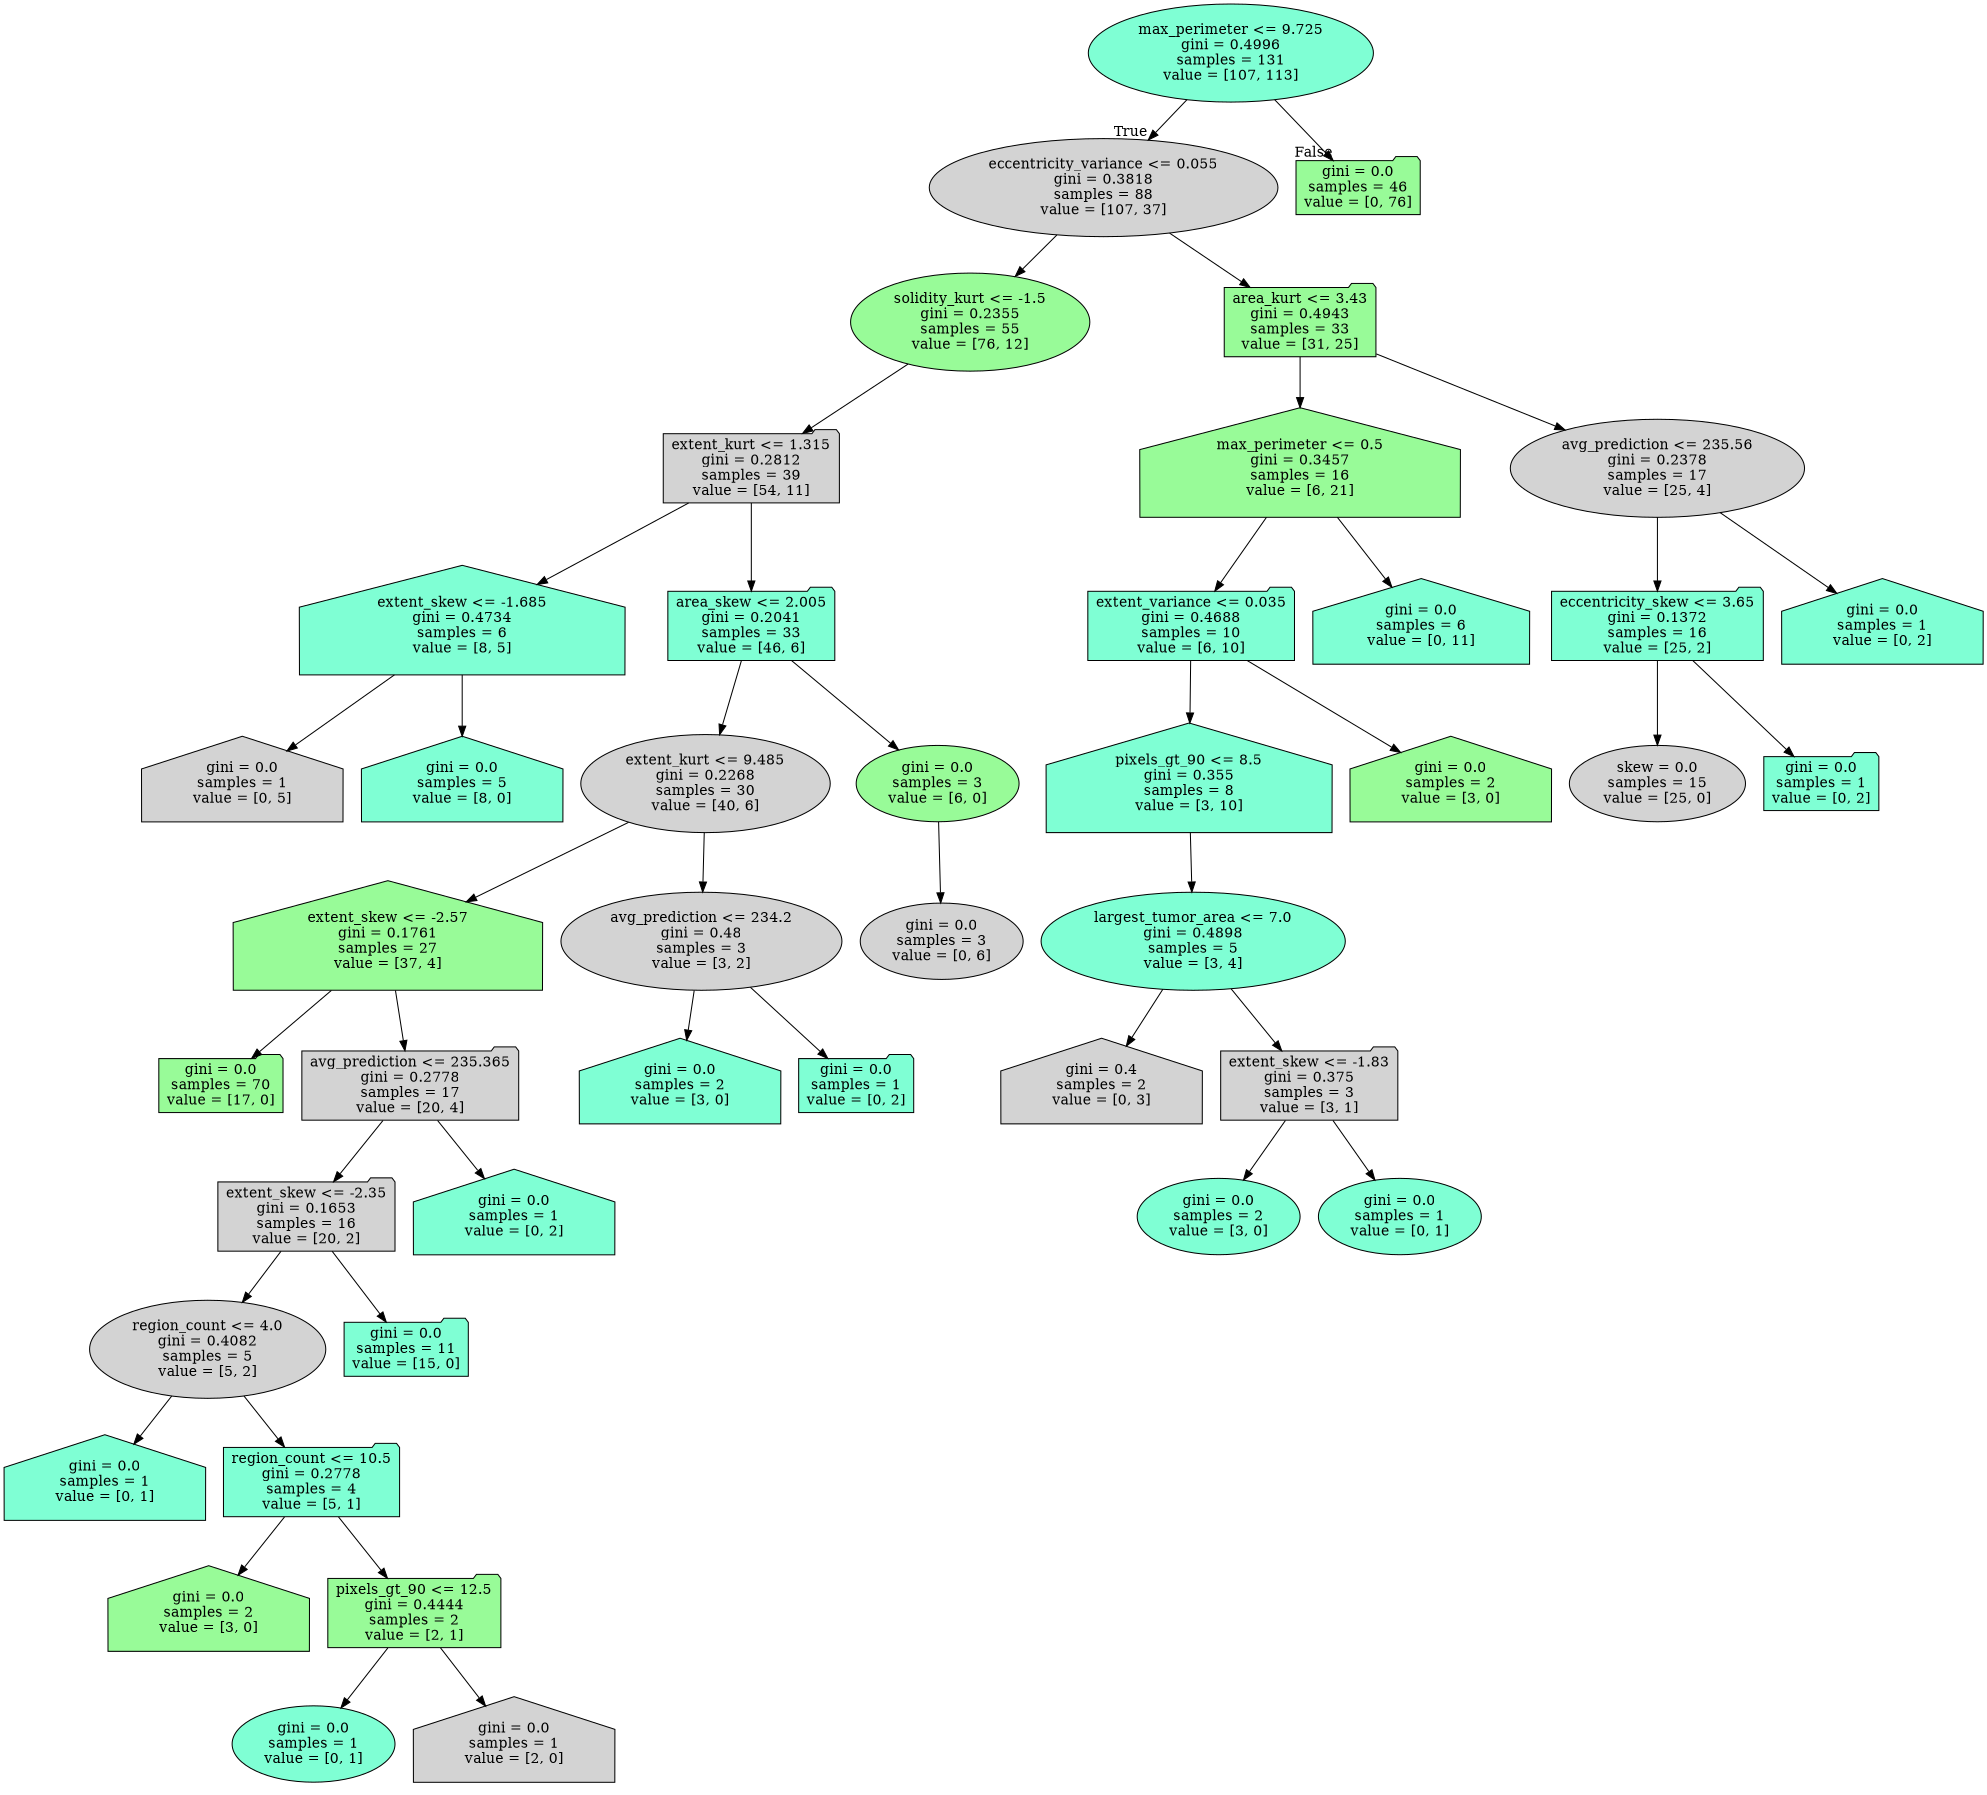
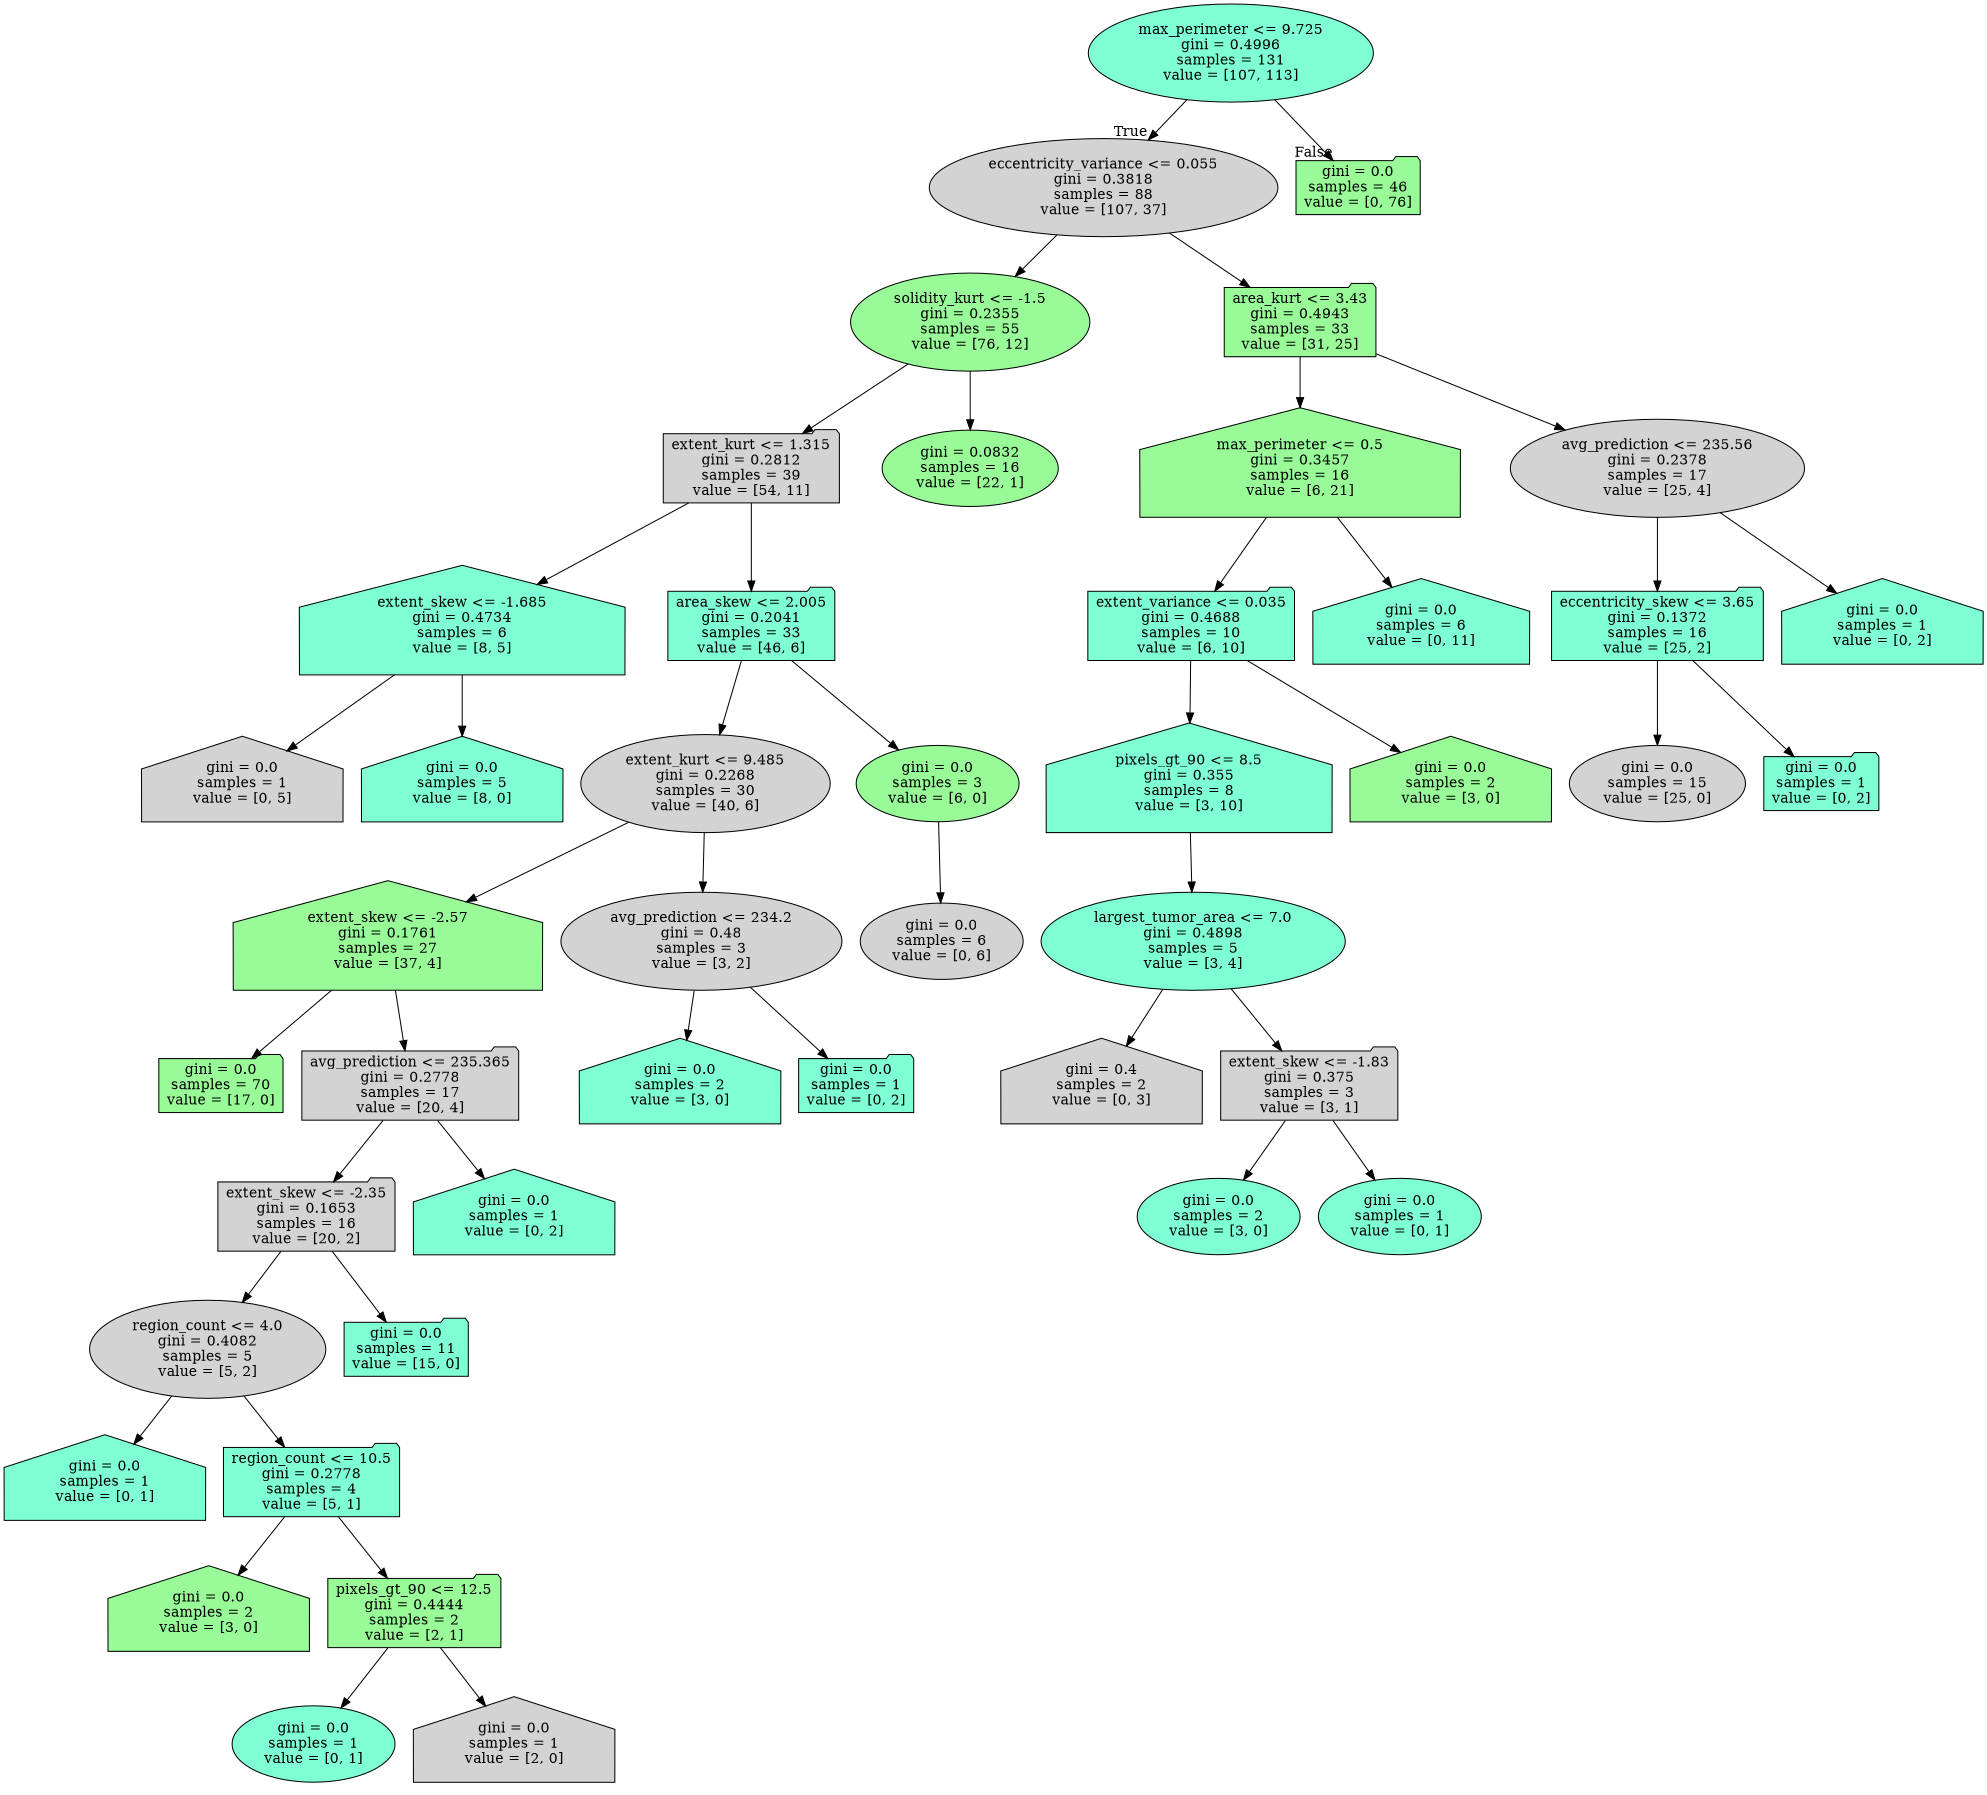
node "gini = 0.0832 samples = 16 value = [22, 1]": added
node "skew = 0.0 samples = 15 value = [25, 0]": label "skew = 0.0 samples = 15 value = [25, 0]" -> "gini = 0.0 samples = 15 value = [25, 0]"
node "gini = 0.0 samples = 3 value = [0, 6]": label "gini = 0.0 samples = 3 value = [0, 6]" -> "gini = 0.0 samples = 6 value = [0, 6]"
